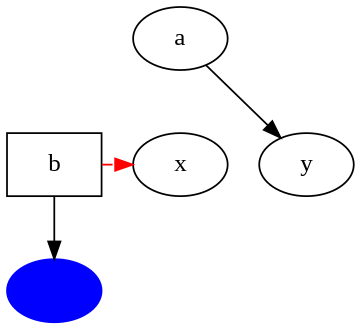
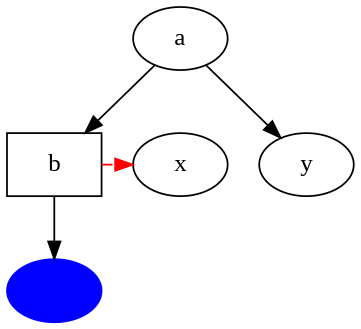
edge "a" -> "b": added
